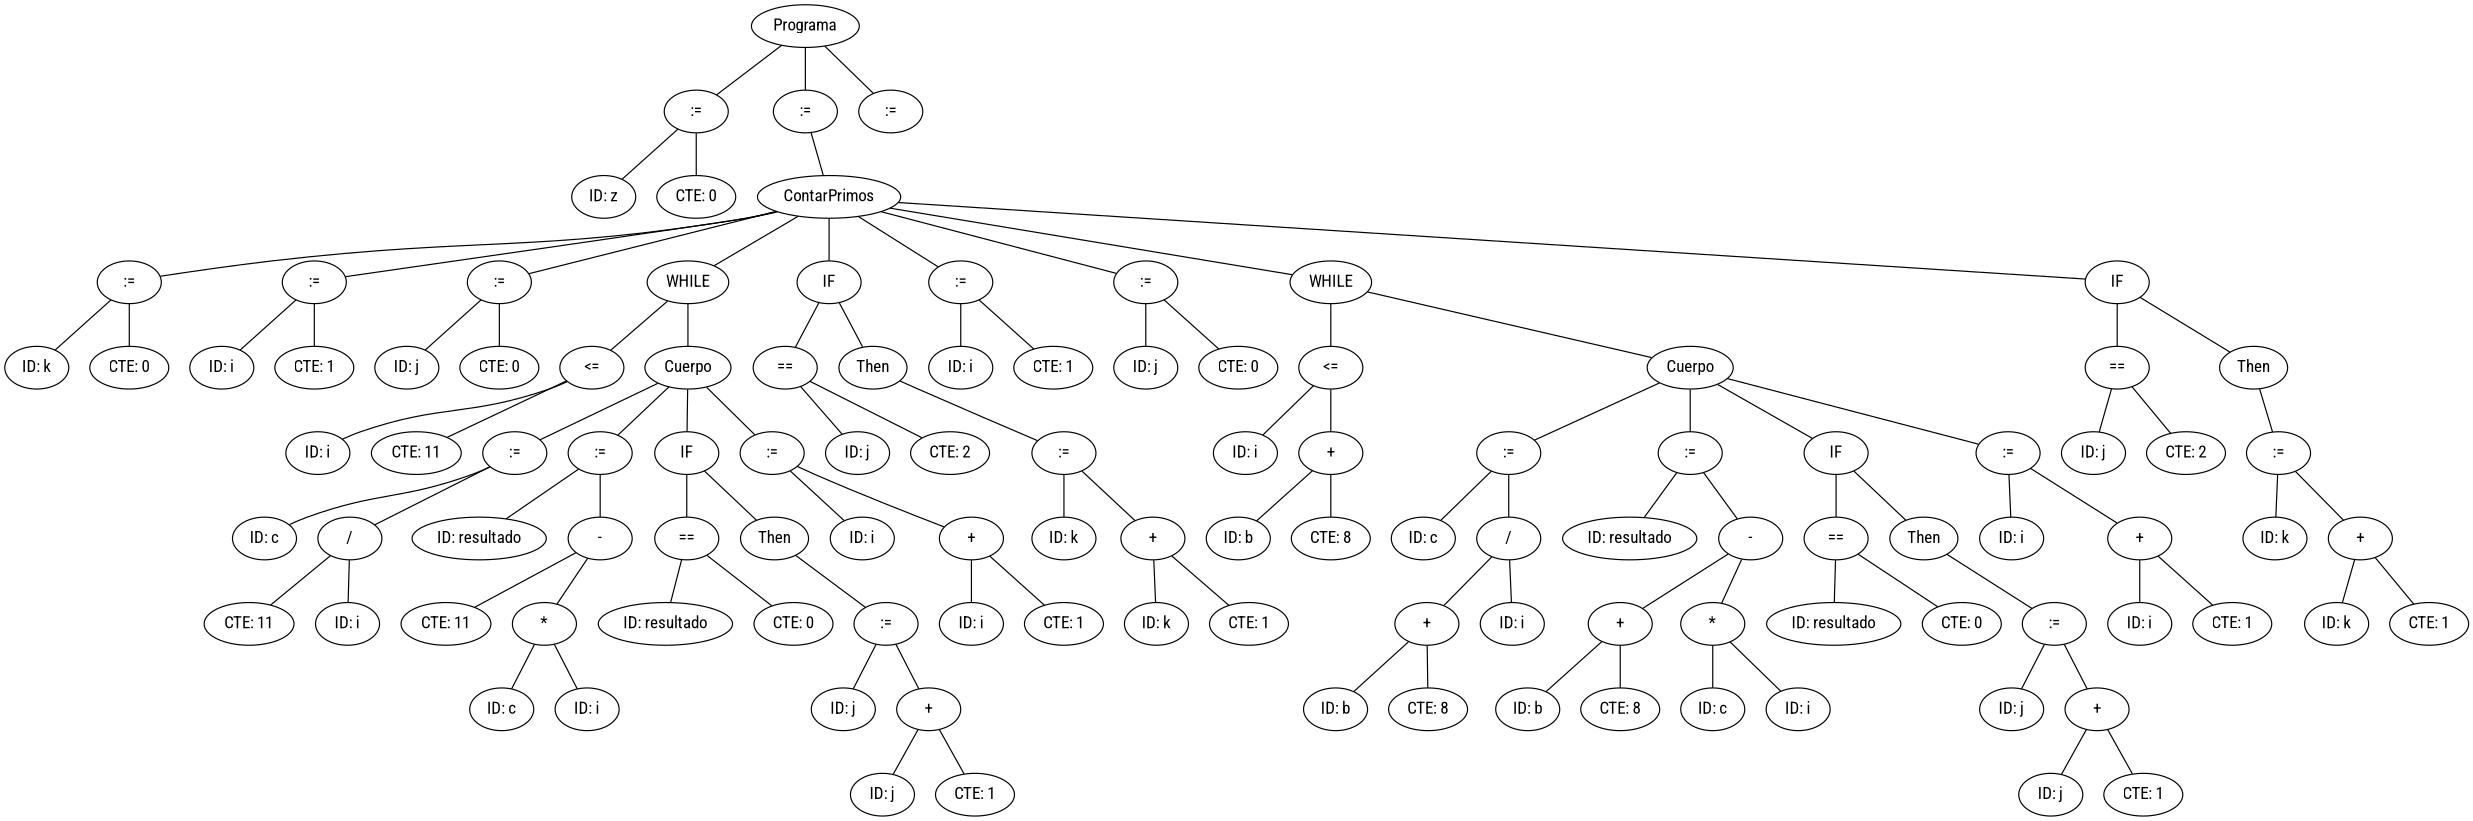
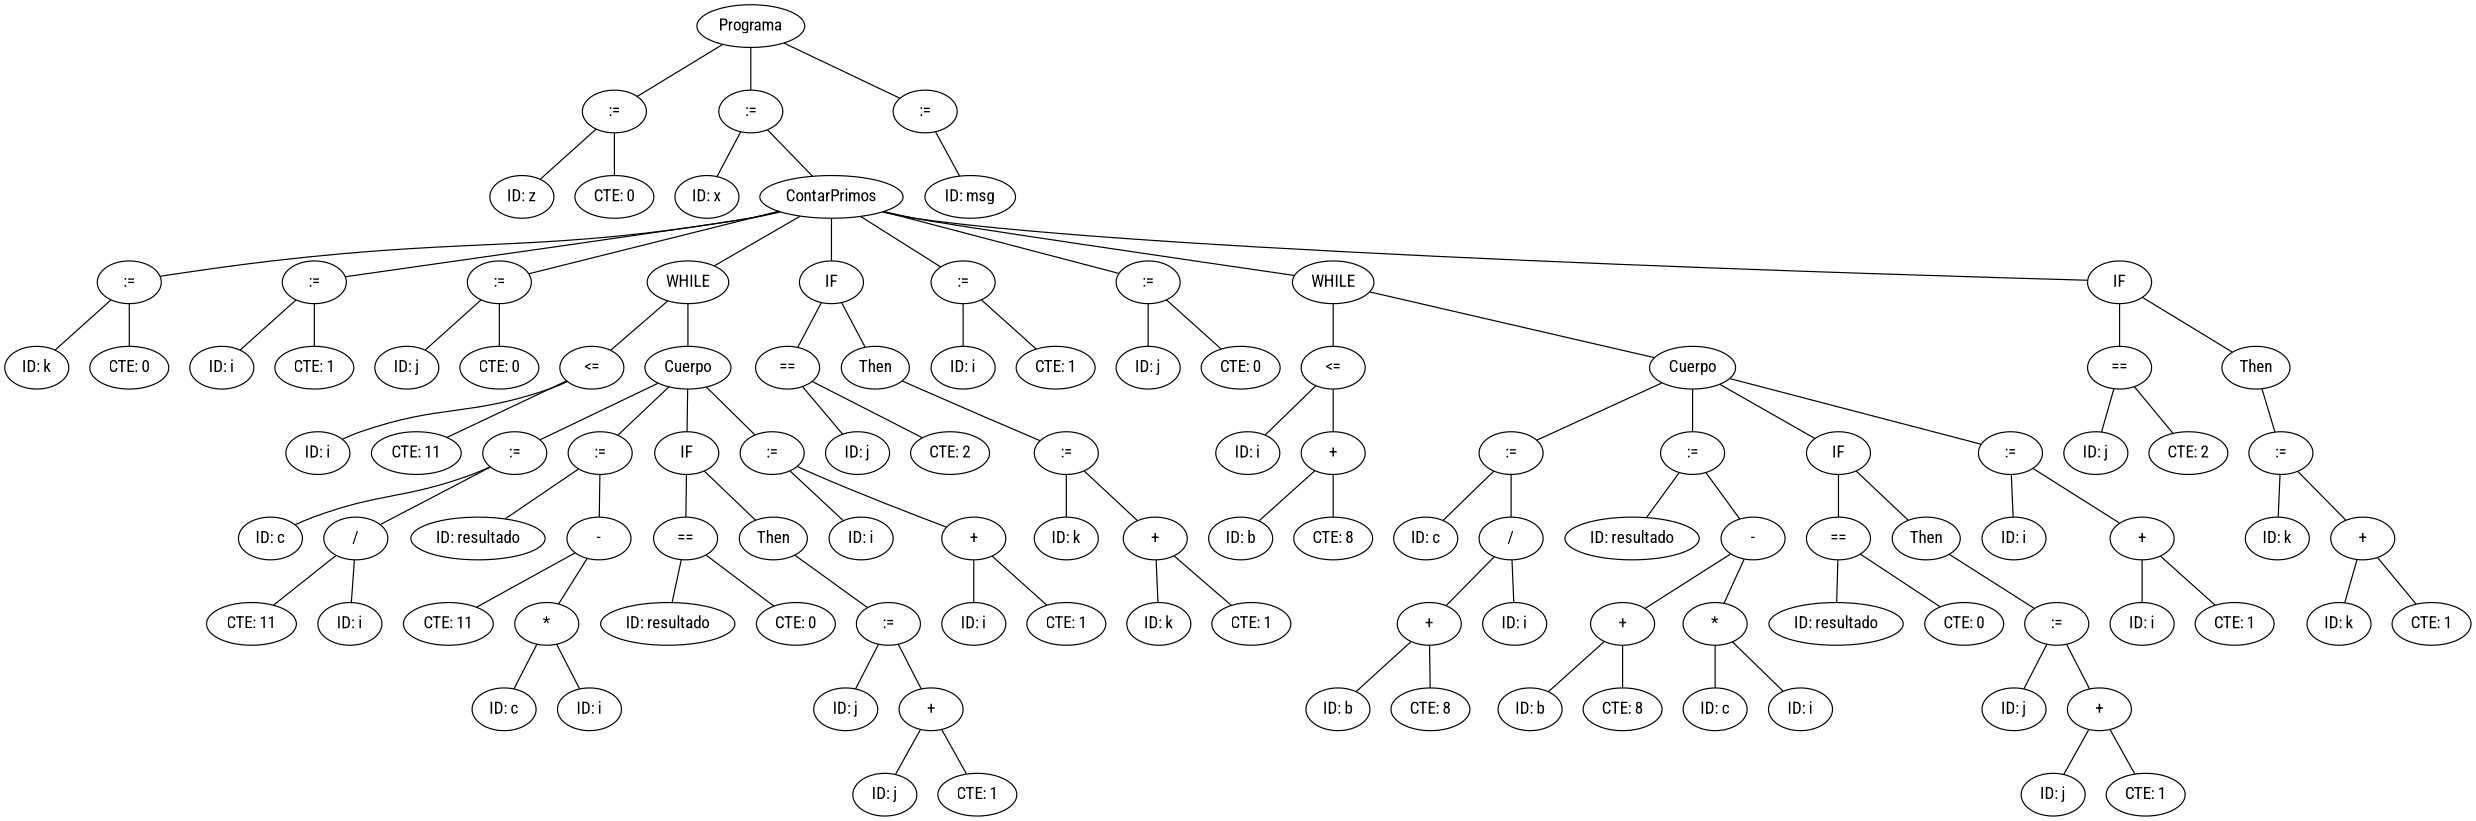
node "ID: x": added
node "ID: msg": added
